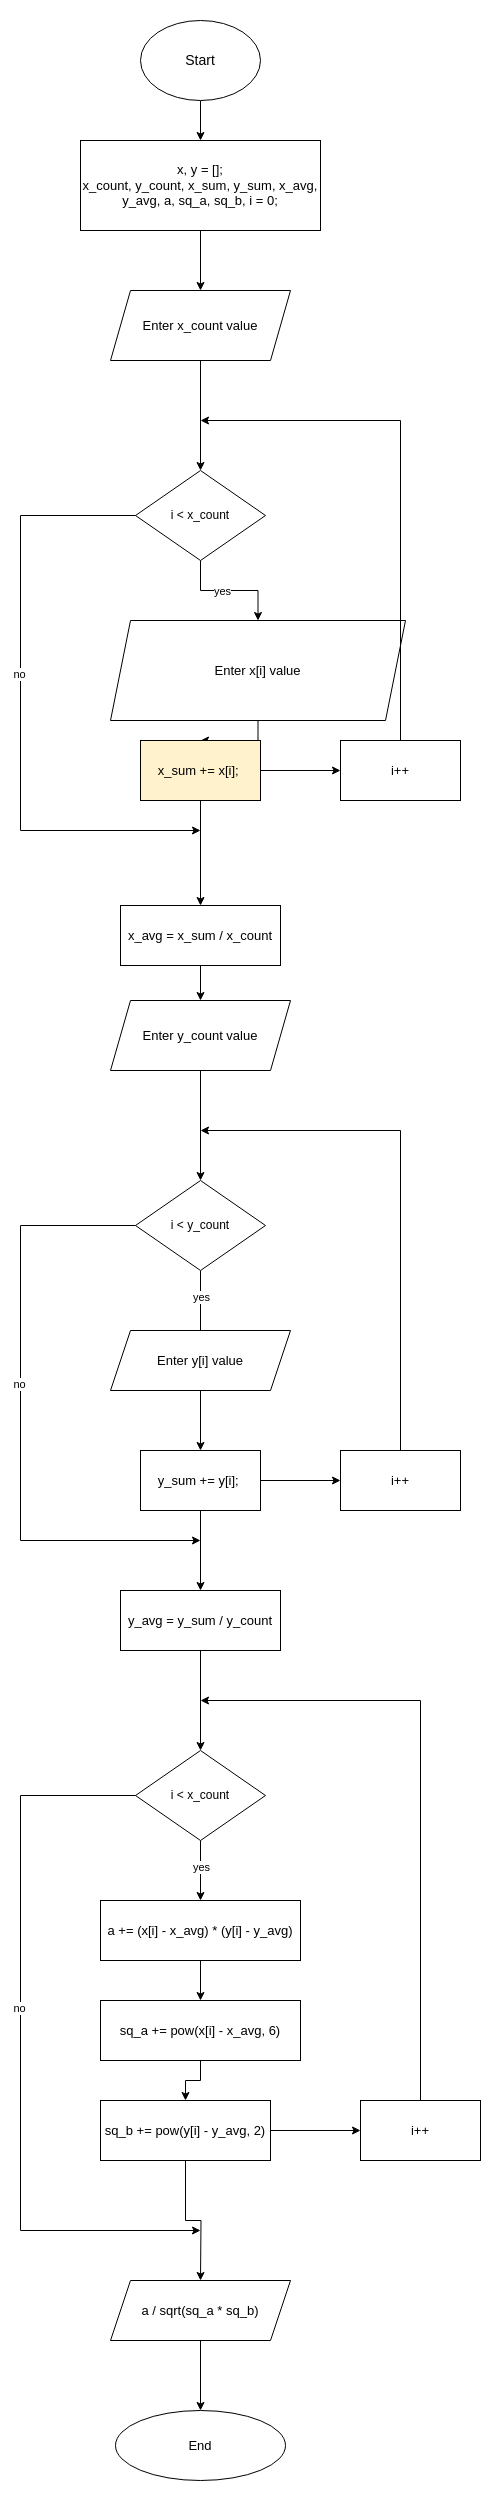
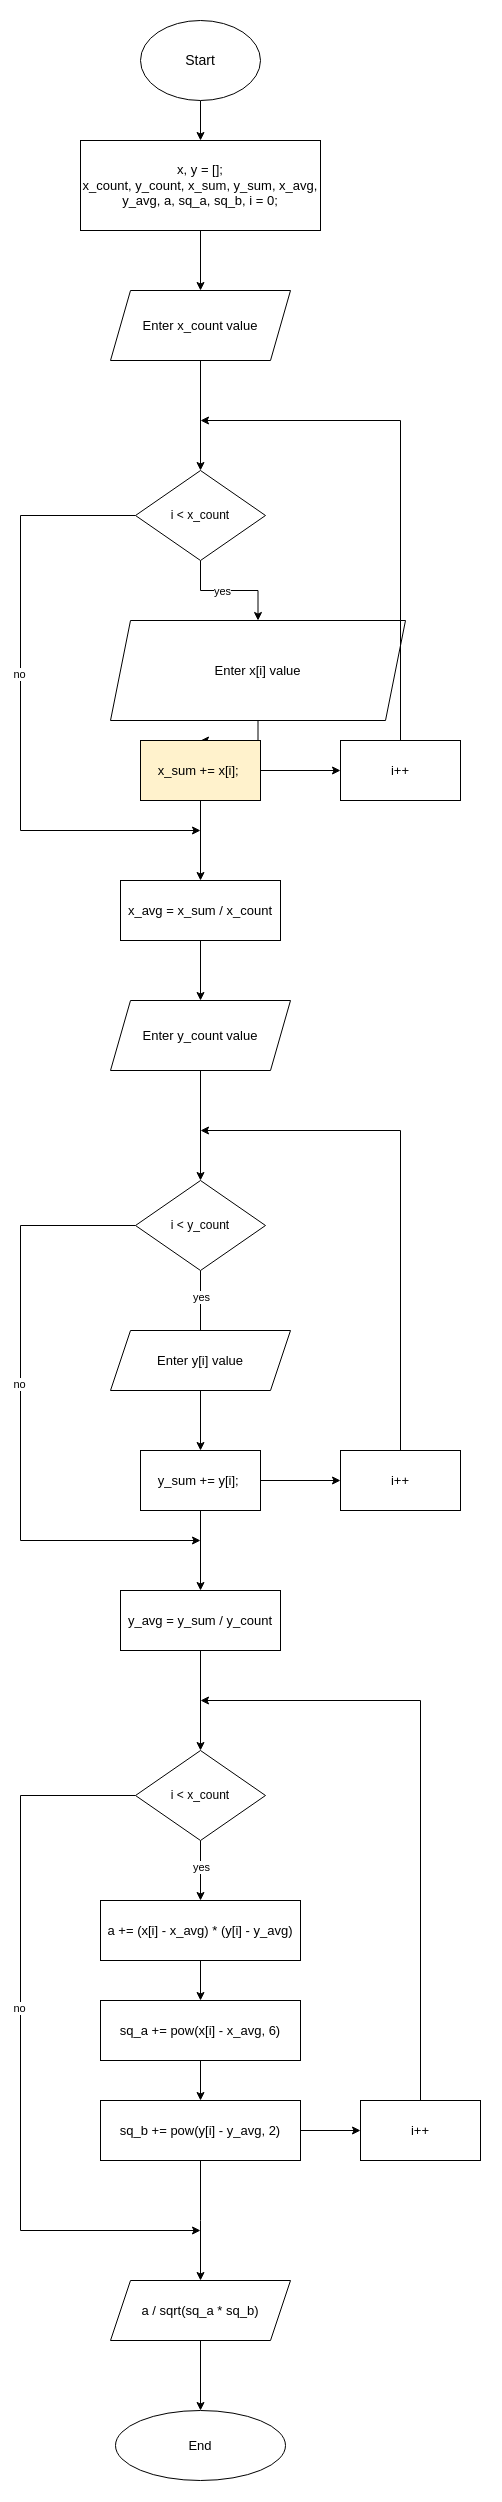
node "x_avg = x_sum / x_count": moved (201, 936) -> (201, 911)
node "sq_b += pow(y[i] - y_avg, 2)": size 170x60 -> 200x60
